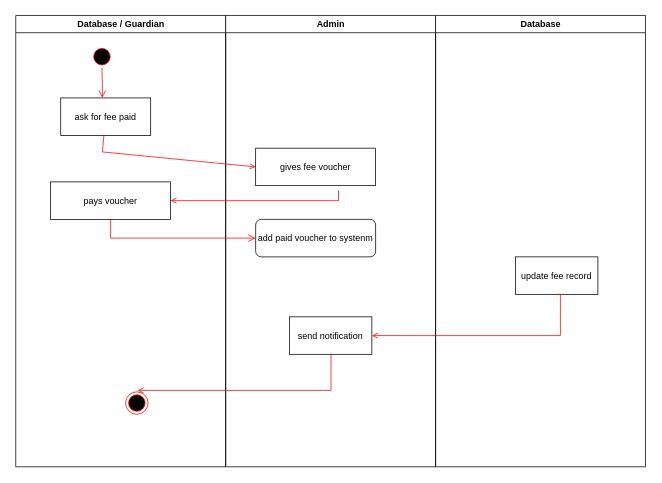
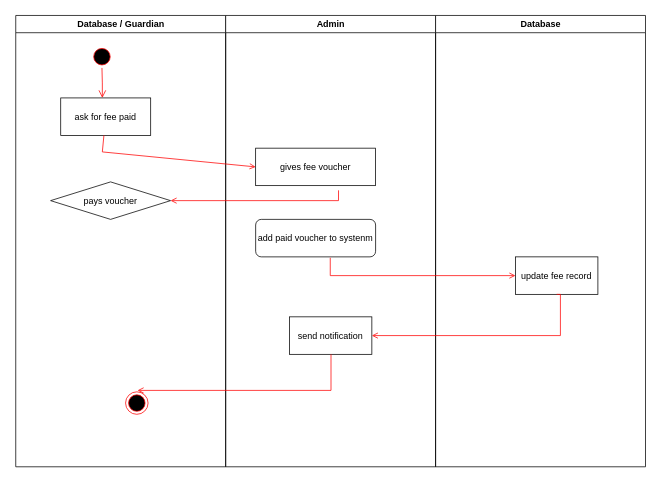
node "pays voucher": shape rectangle -> diamond
edge "pays voucher" -> "add paid voucher to systenm": removed
edge "add paid voucher to systenm" -> "update fee record": added
